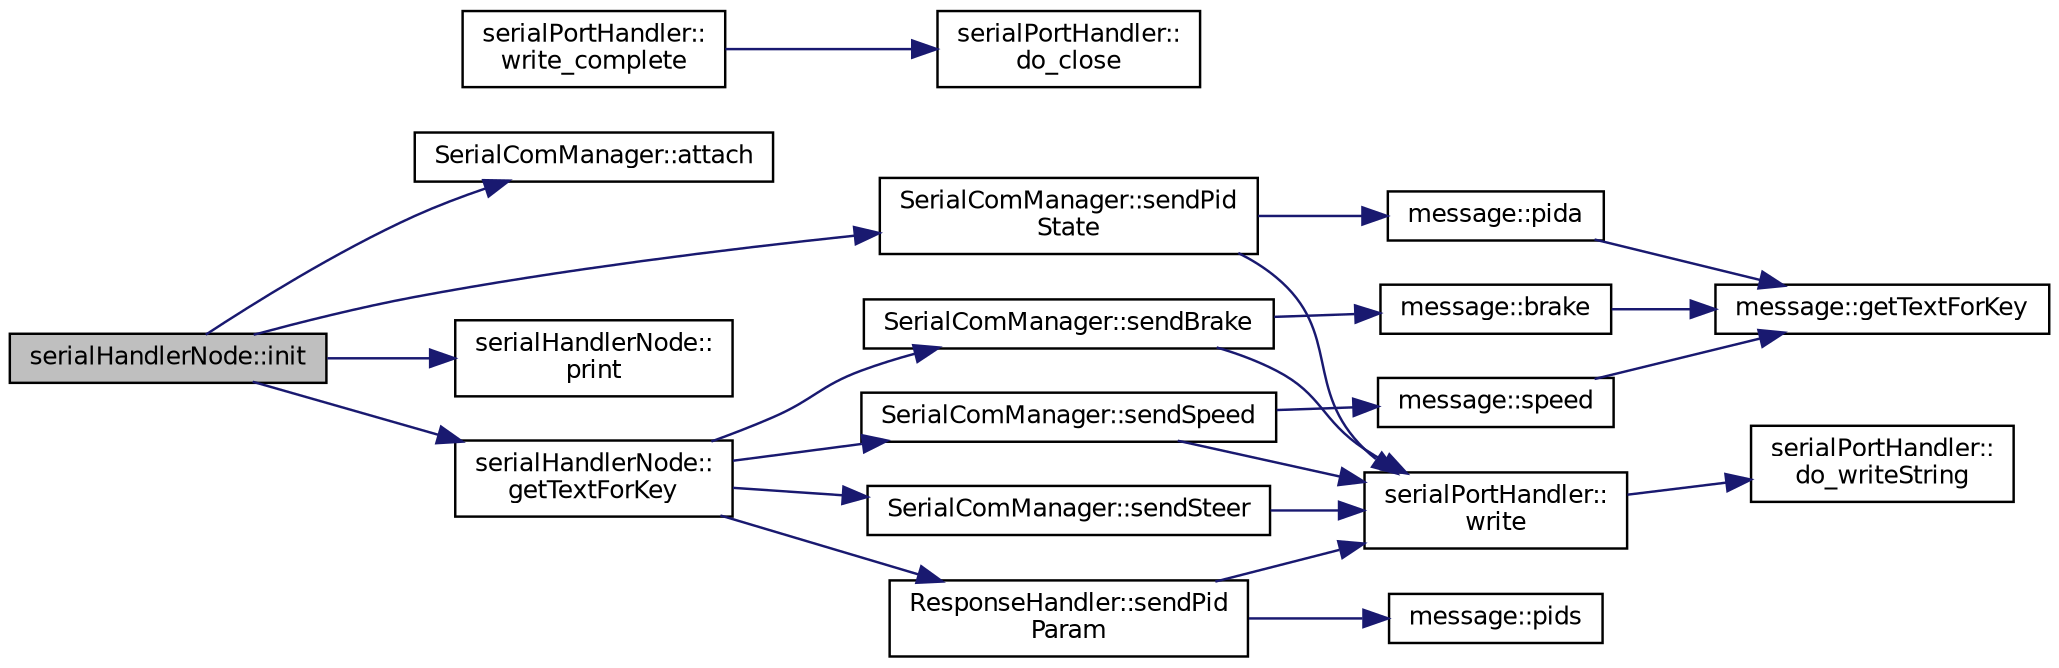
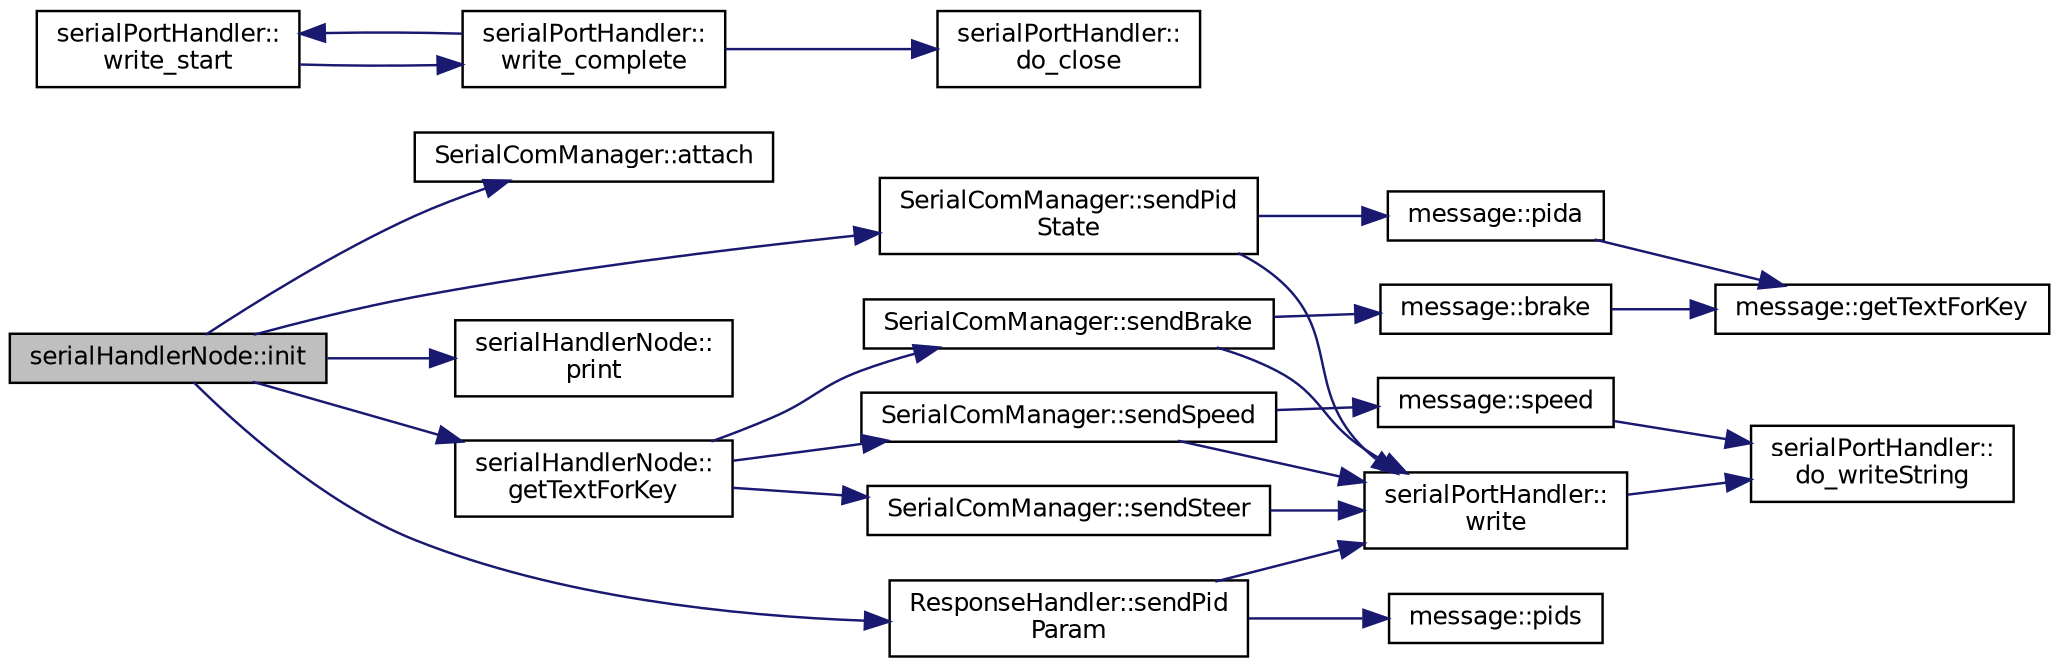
node "serialPortHandler:: write_start": added
edge "message::speed" -> "message::getTextForKey": now "message::speed" -> "serialPortHandler:: do_writeString"
edge "serialHandlerNode:: getTextForKey" -> "ResponseHandler::sendPid Param": now "serialHandlerNode::init" -> "ResponseHandler::sendPid Param"
